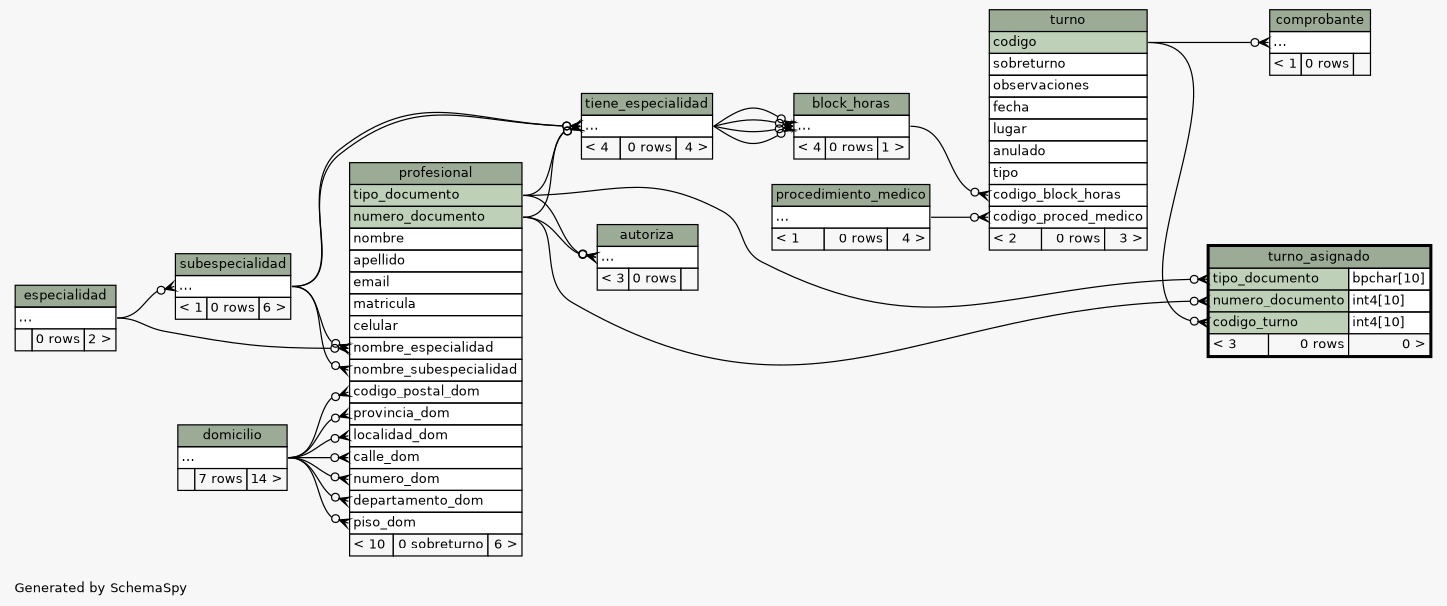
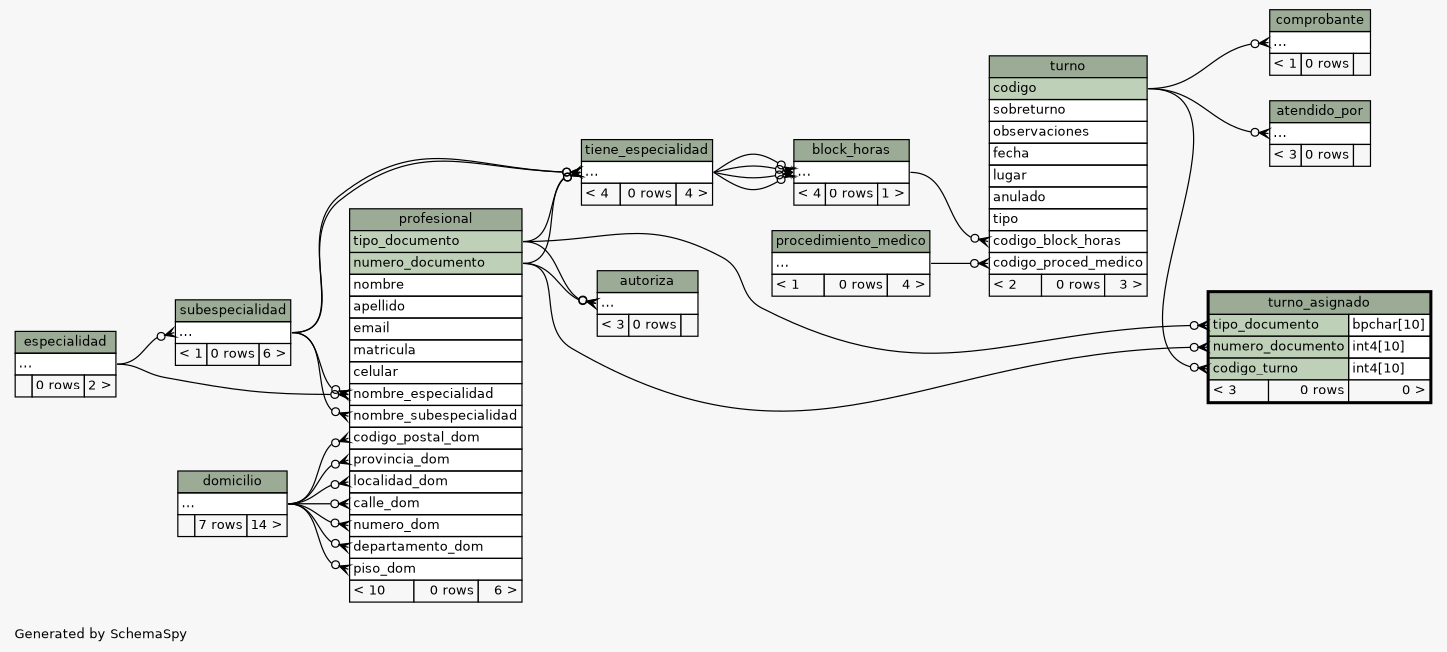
node "atendido_por": added
node "profesional": text "0 sobreturno" -> "0 rows"
